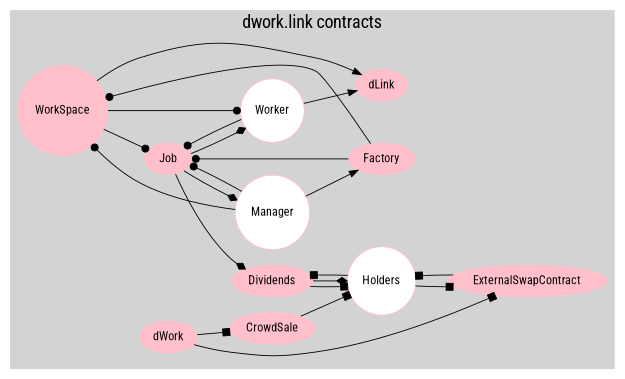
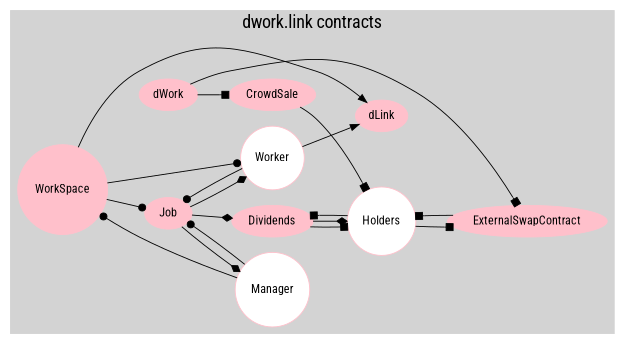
node "Factory": removed
